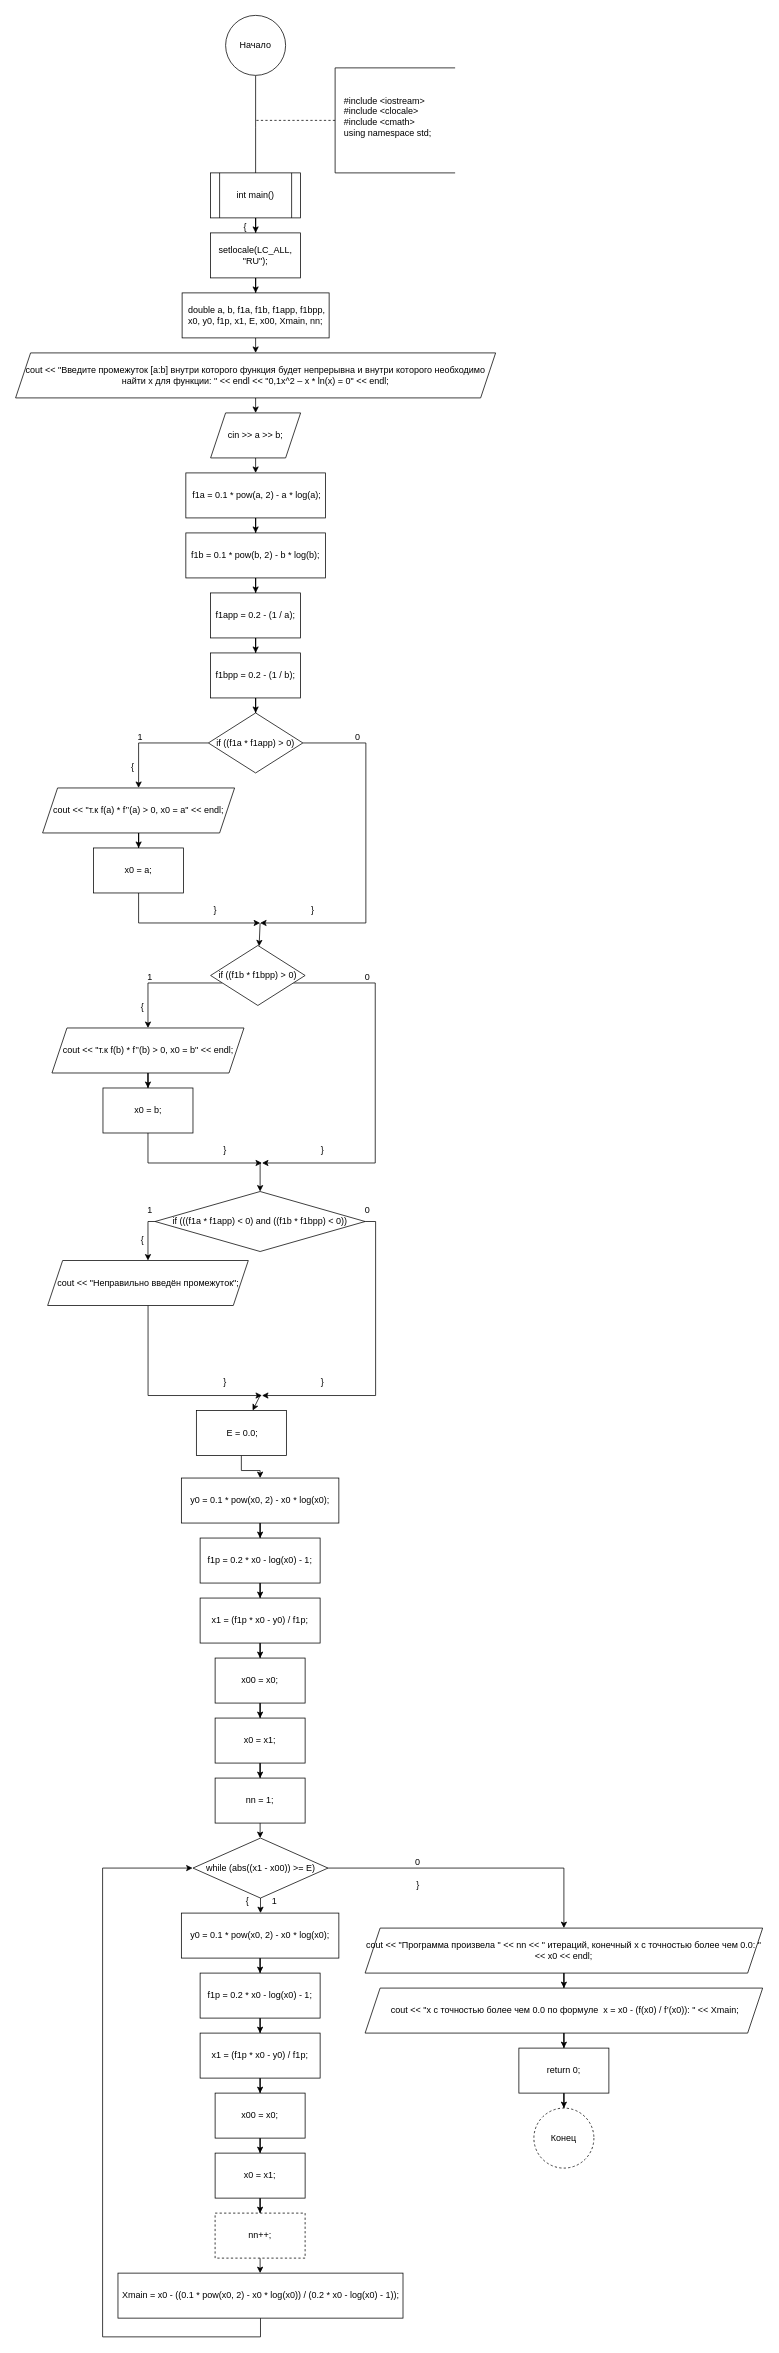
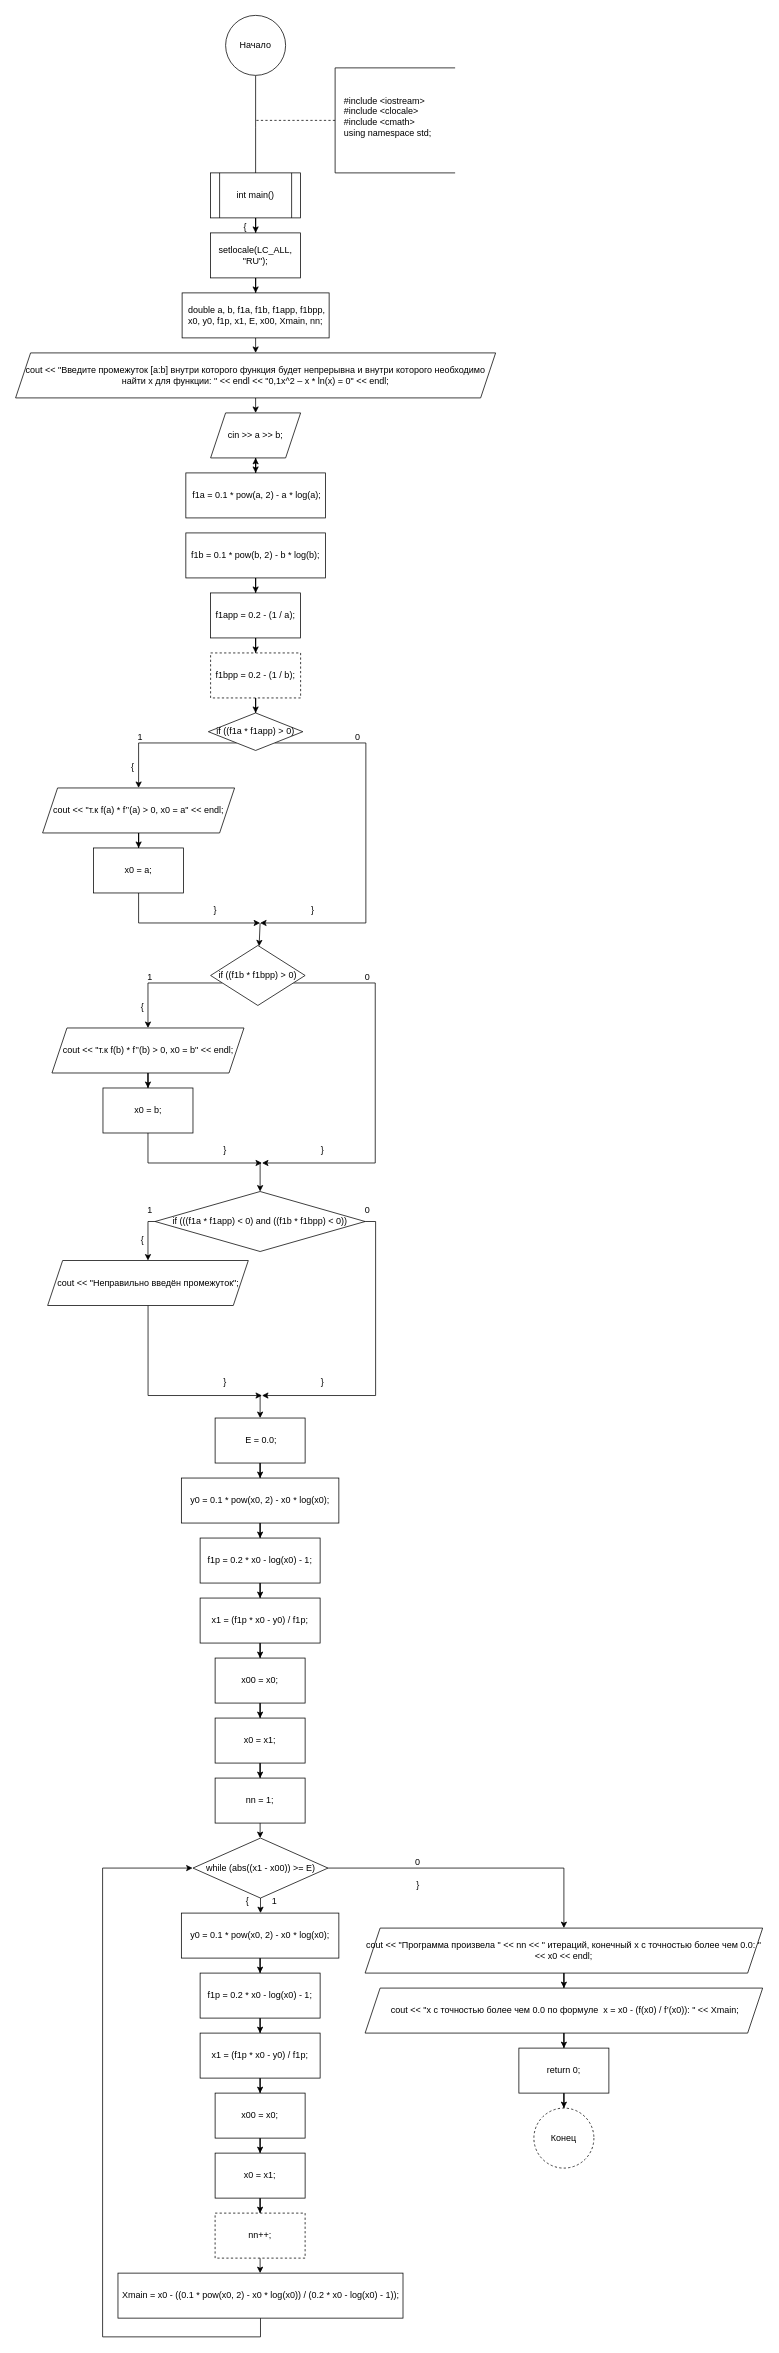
edge "f1a = 0.1 * pow(a, 2) - a * log(a);" -> "f1b = 0.1 * pow(b, 2) - b * log(b);": now "f1a = 0.1 * pow(a, 2) - a * log(a);" -> "cin >> a >> b;"
node "f1bpp = 0.2 - (1 / b);": style solid -> dashed
node "if ((f1a * f1app) > 0)": size 95x60 -> 95x38
node "E = 0.0;": moved (241, 1433) -> (260, 1440)
